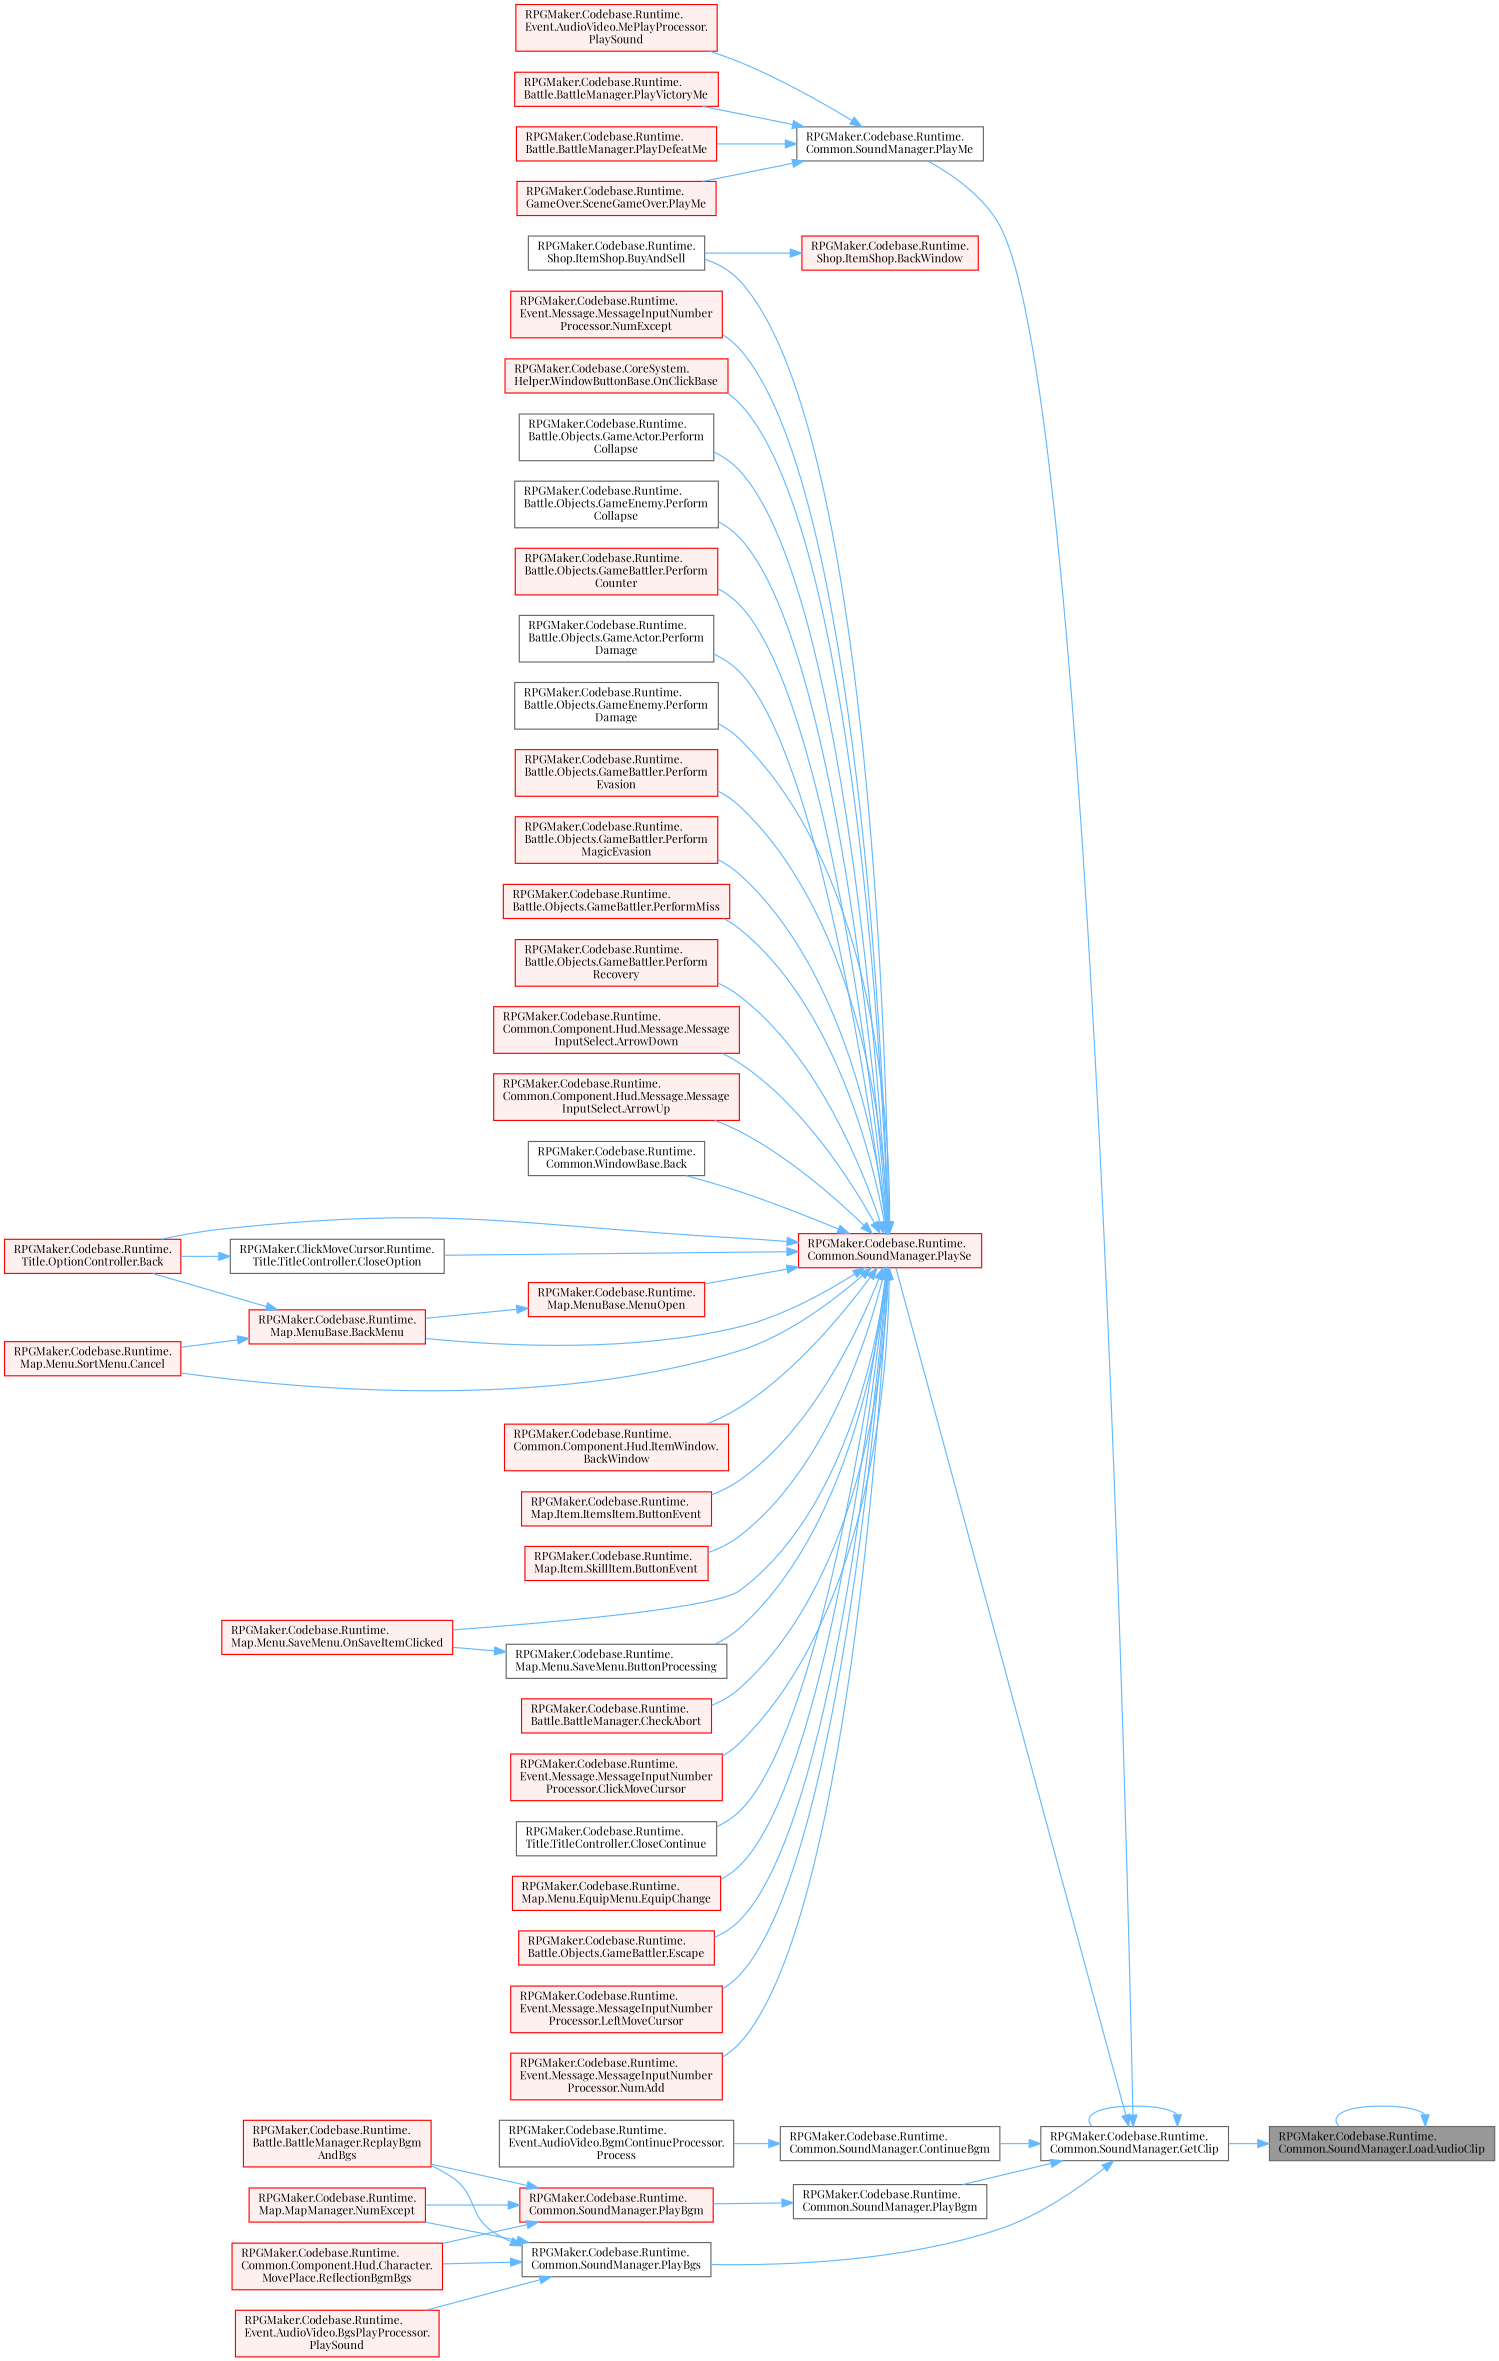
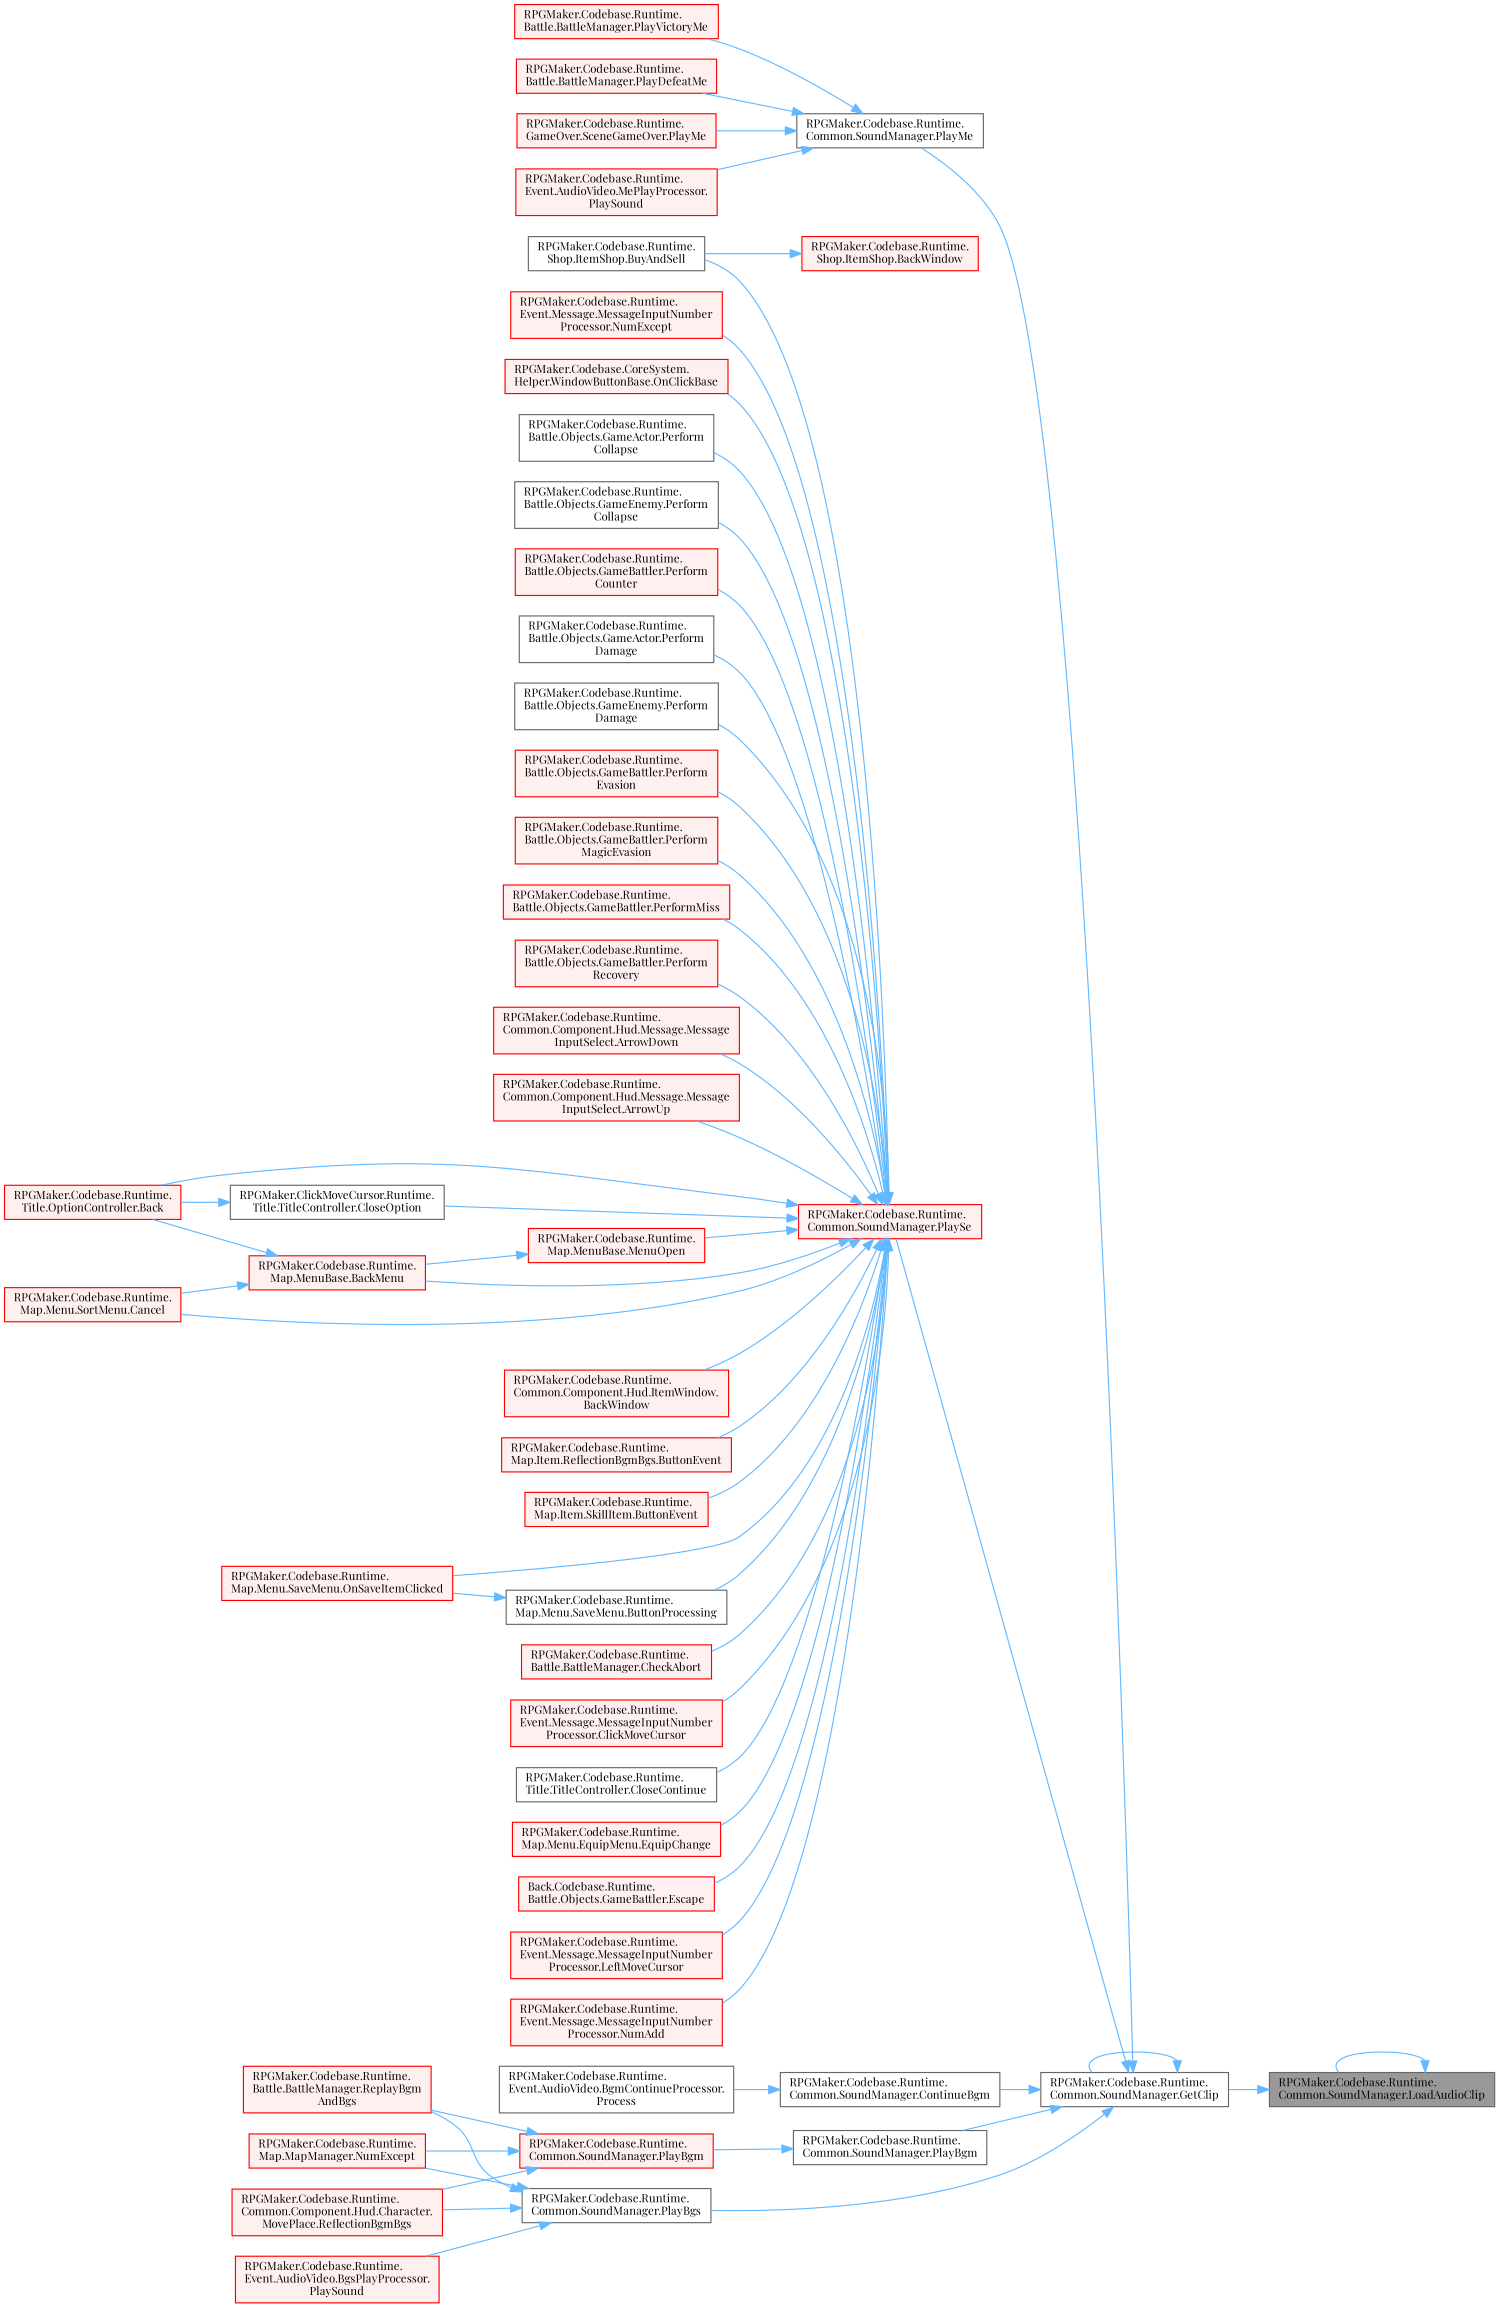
node "RPGMaker.Codebase.Runtime. Common.WindowBase.Back": removed
node "RPGMaker.Codebase.Runtime. Map.Item.ItemsItem.ButtonEvent": label "RPGMaker.Codebase.Runtime. Map.Item.ItemsItem.ButtonEvent" -> "RPGMaker.Codebase.Runtime. Map.Item.ReflectionBgmBgs.ButtonEvent"
node "RPGMaker.Codebase.Runtime. Battle.Objects.GameBattler.Escape": label "RPGMaker.Codebase.Runtime. Battle.Objects.GameBattler.Escape" -> "Back.Codebase.Runtime. Battle.Objects.GameBattler.Escape"
